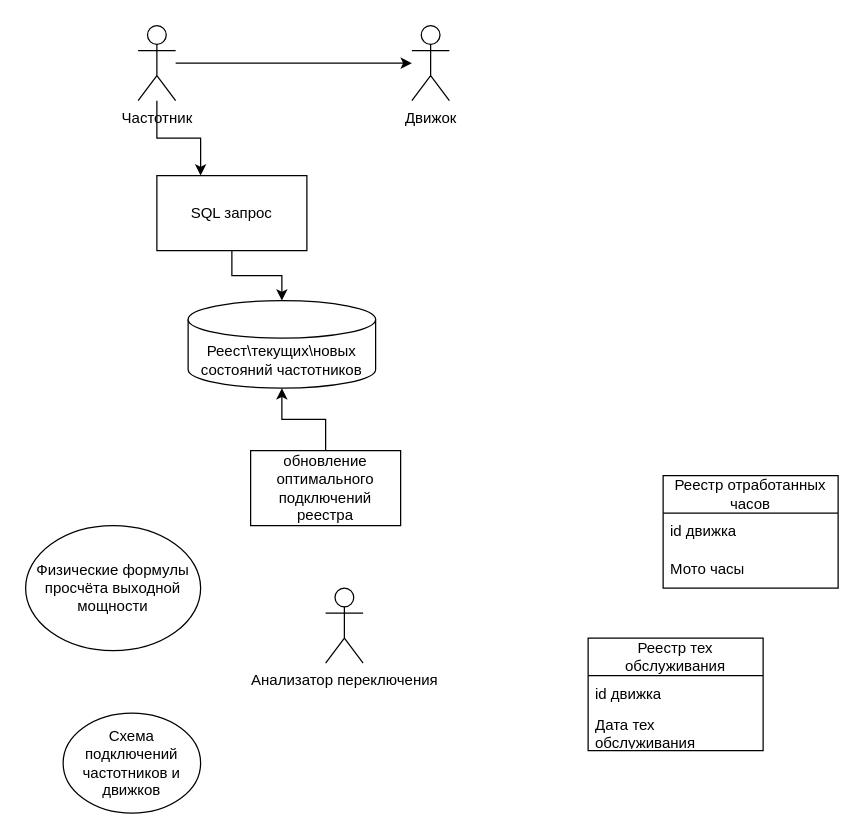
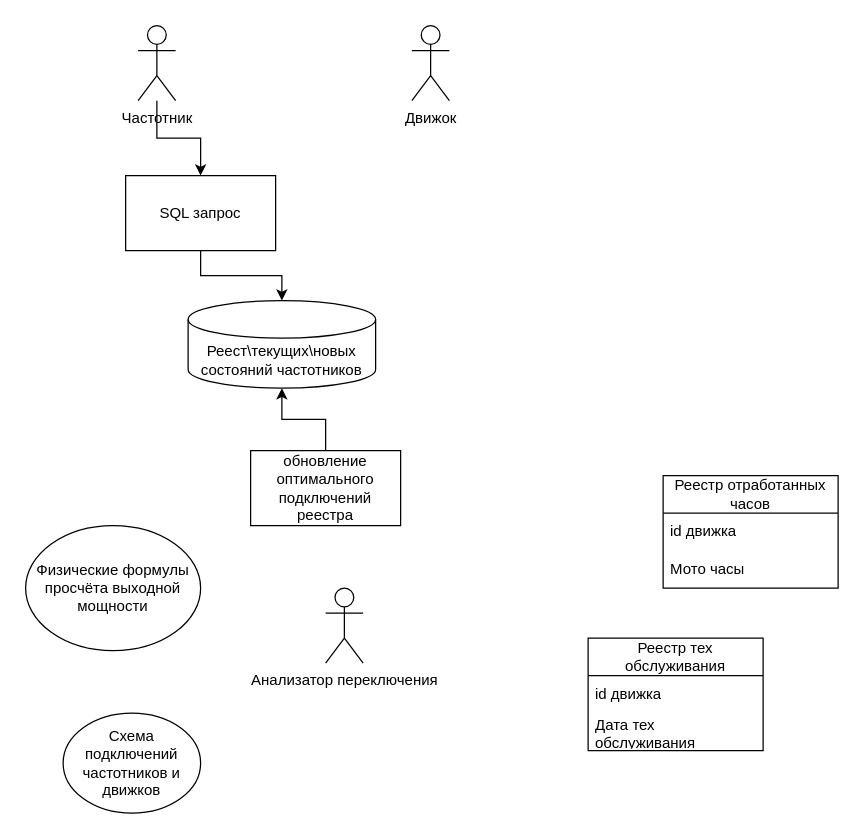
edge "Частотник" -> "Движок": removed
node "SQL запрос": moved (232, 213) -> (201, 213)
